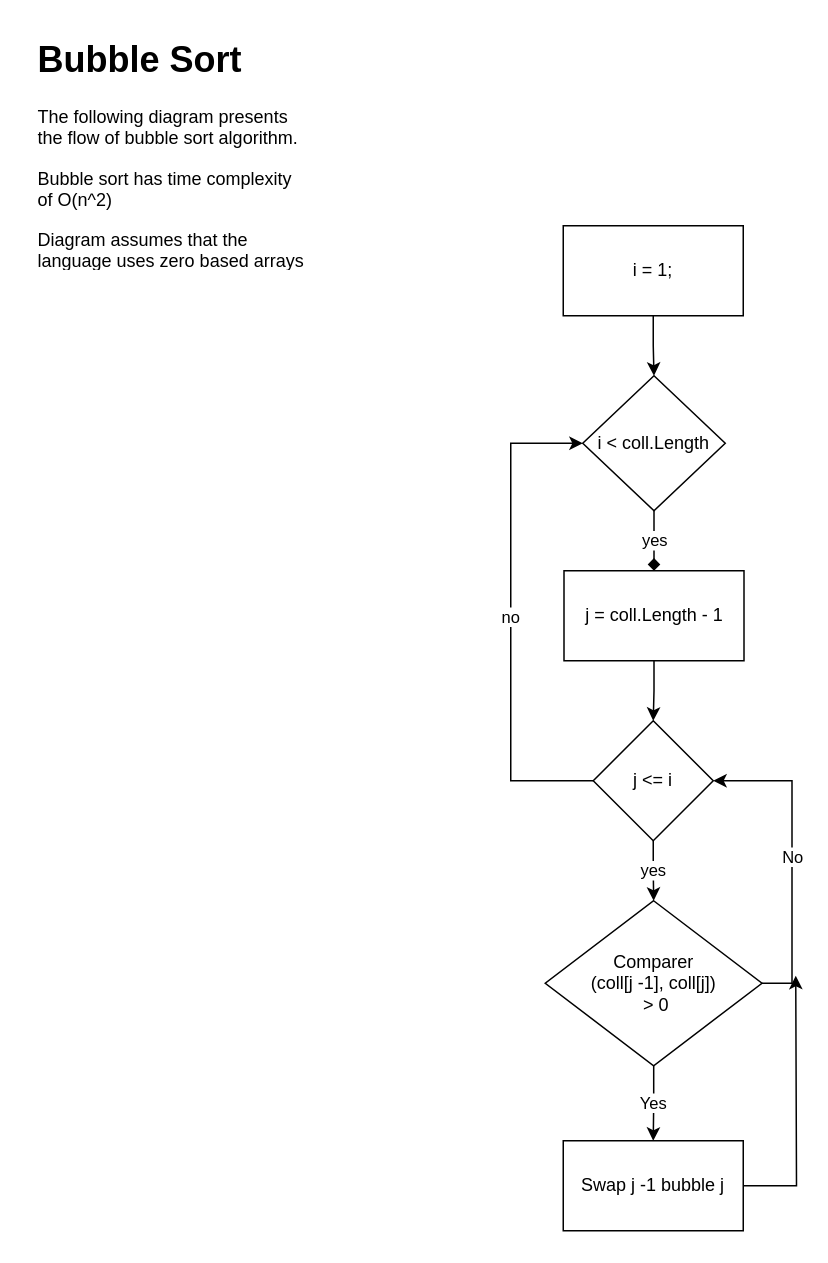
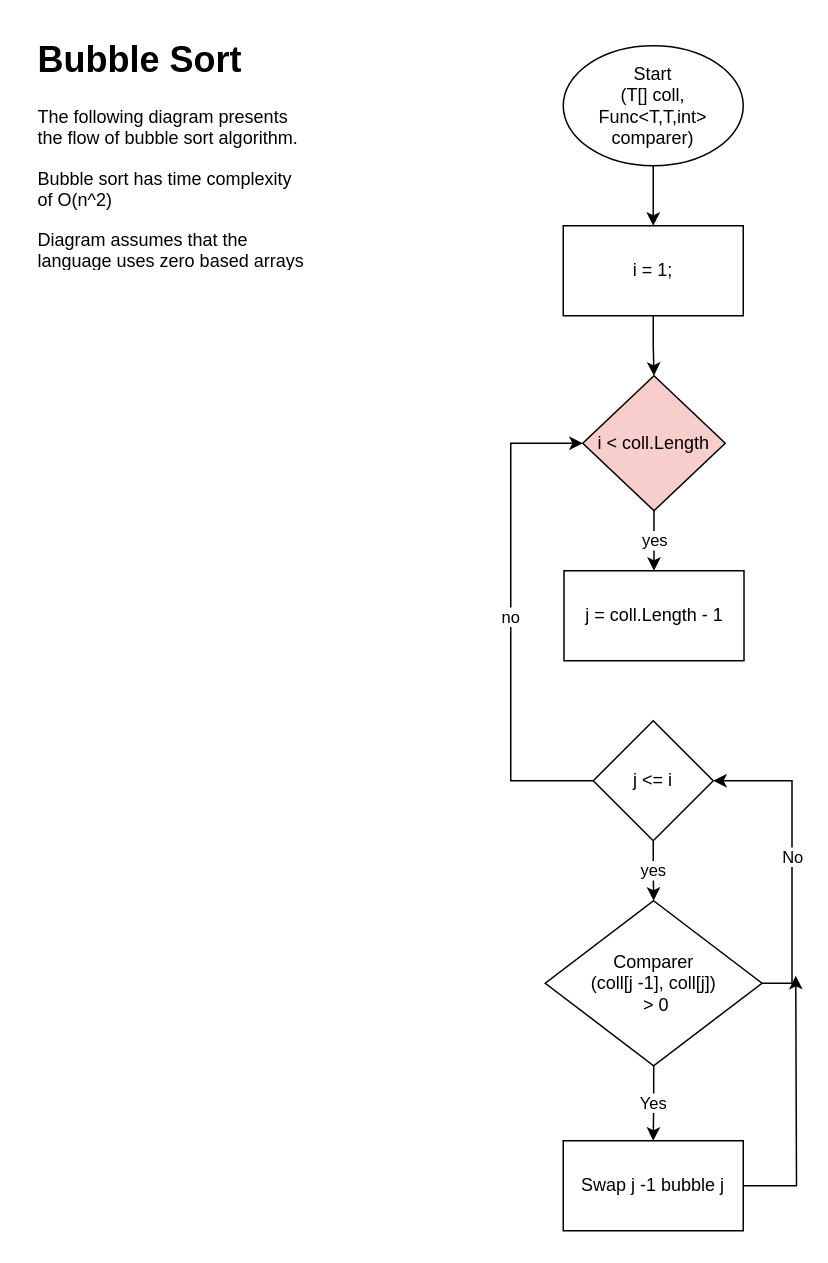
node "Start (T[] coll, Func<T,T,int> comparer)": added
edge "Start (T[] coll, Func<T,T,int> comparer)" -> "i = 1;": added
node "i < coll.Length": fillcolor #ffffff -> #f8cecc
edge "i < coll.Length" -> "j = coll.Length - 1": arrowhead diamond -> classic
edge "j = coll.Length - 1" -> "j <= i": removed
